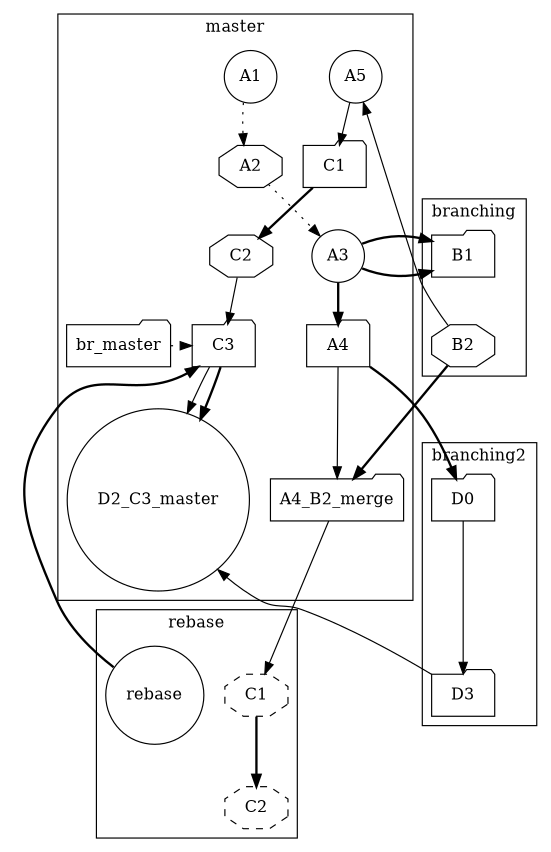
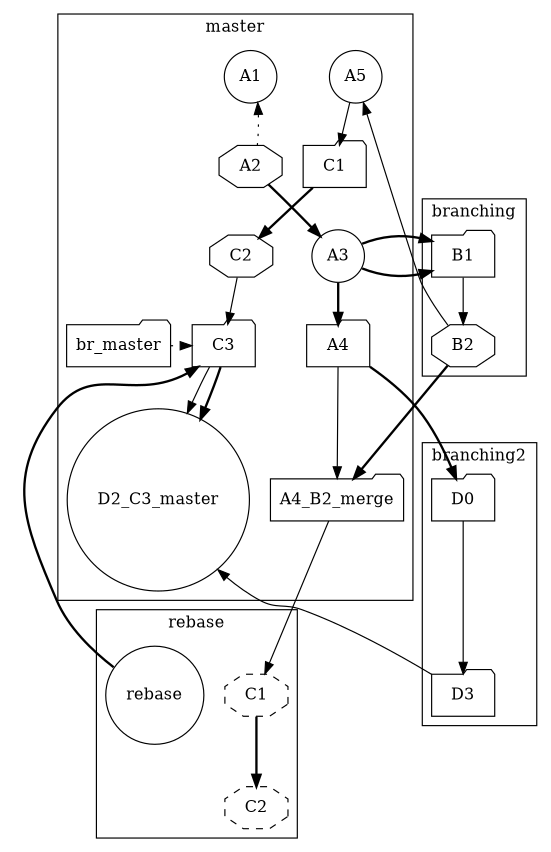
edge "A1" -> "A2": reversed
edge "A2" -> "A3": style dotted -> bold
edge "B1" -> "B2": added
